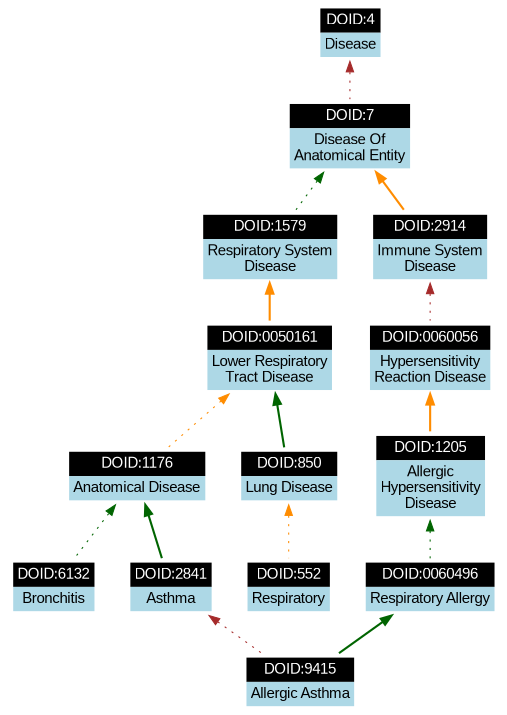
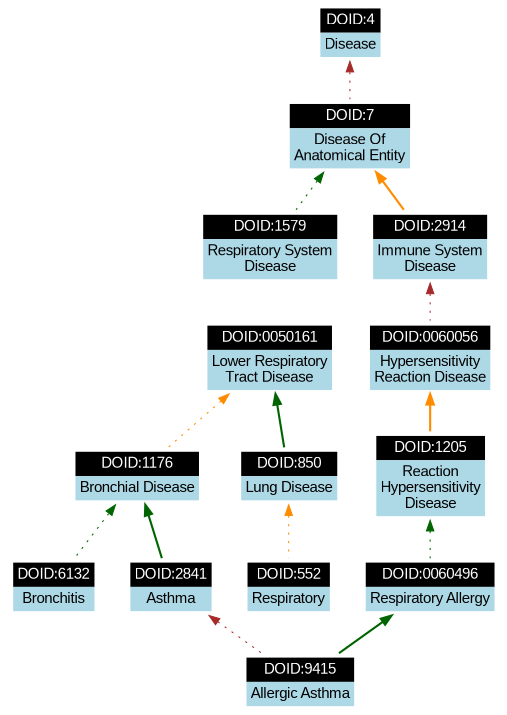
edge "DOID:0050161" -> "DOID:1579": removed
node "DOID:1205": text "Allergic" -> "Reaction"
node "DOID:1176": text "Anatomical Disease" -> "Bronchial Disease"
